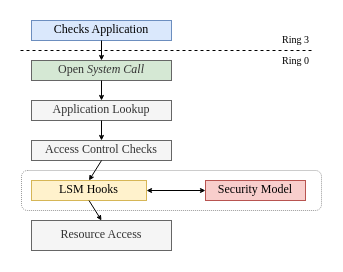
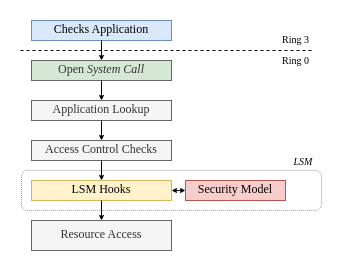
node "LSM": added
node "LSM Hooks": size 115x20 -> 140x20
node "Security Model": moved (256, 191) -> (236, 191)
